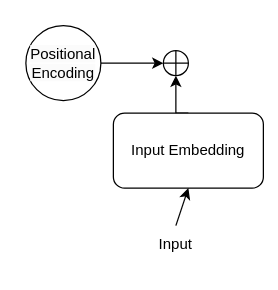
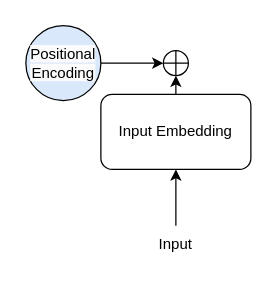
node "Positional Encoding": fillcolor #ffffff -> #dae8fc
node "Input Embedding": moved (188, 151) -> (176, 132)
